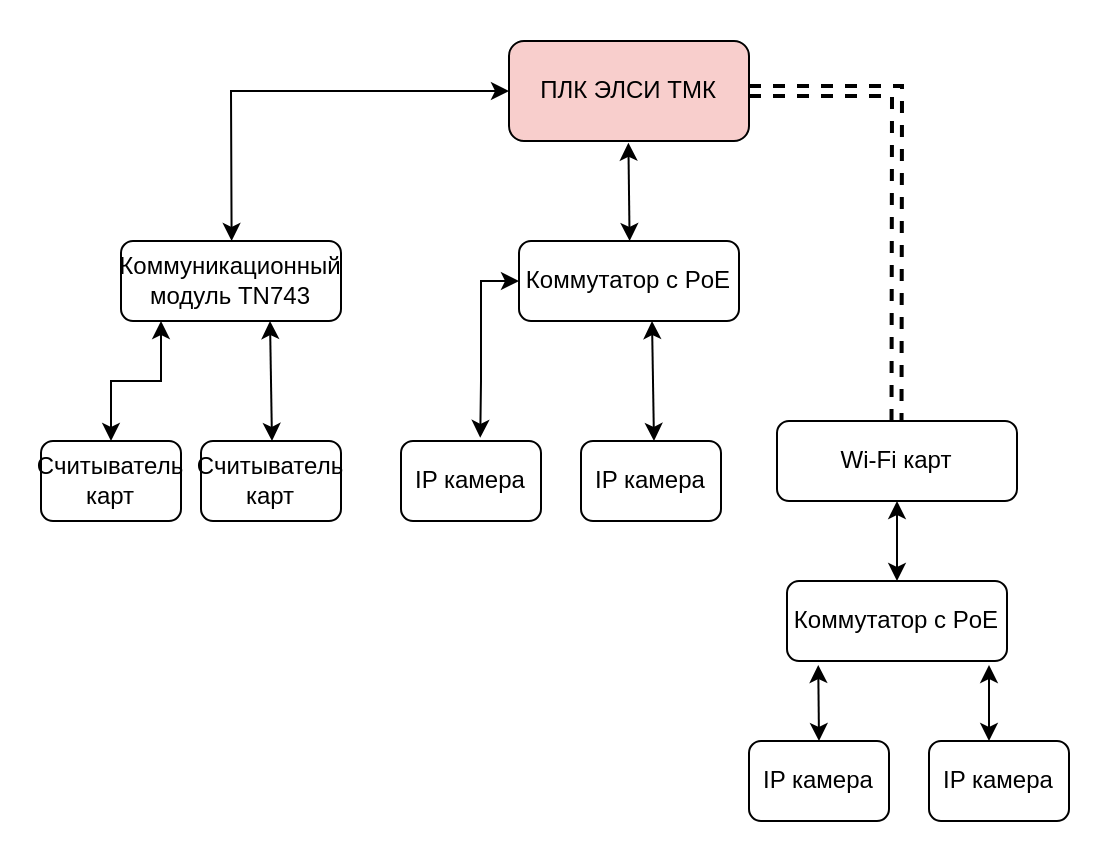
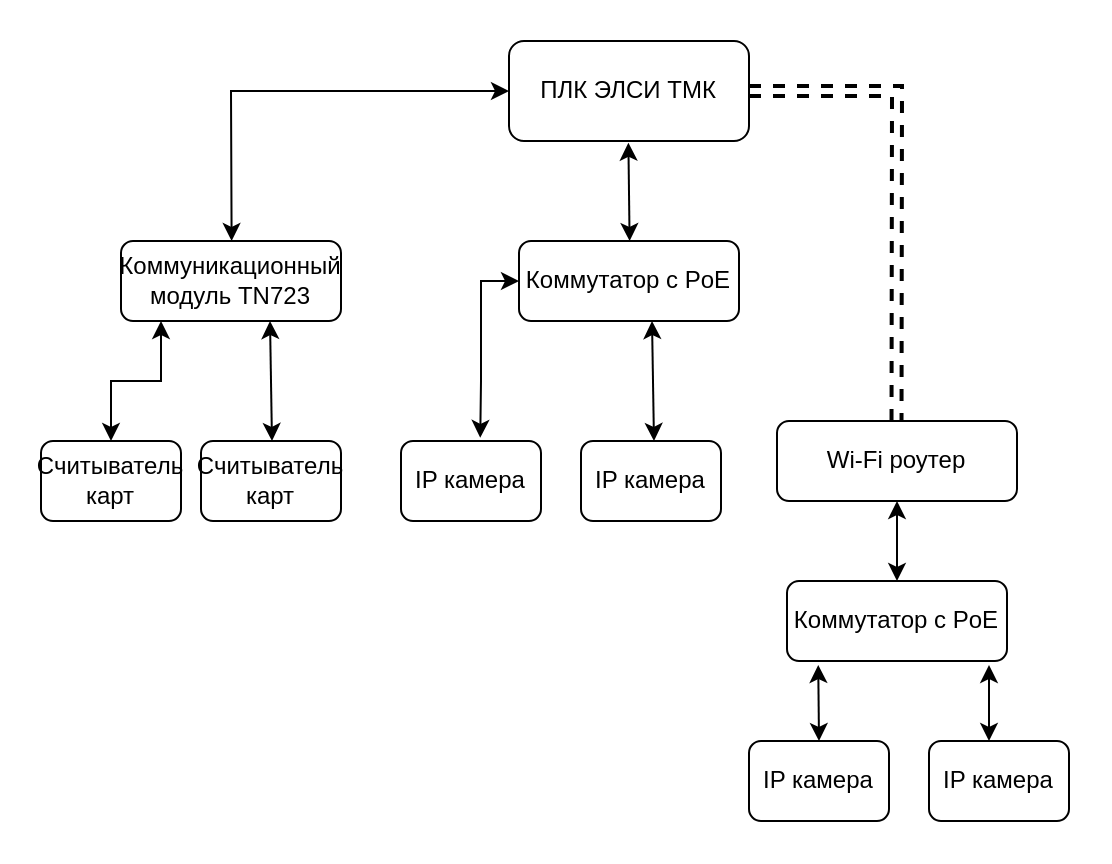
node "ПЛК ЭЛСИ ТМК": fillcolor #f8cecc -> #ffffff
node "Коммуникационный модуль TN743": label "Коммуникационный модуль TN743" -> "Коммуникационный модуль TN723"
node "Wi-Fi карт": label "Wi-Fi карт" -> "Wi-Fi роутер"
